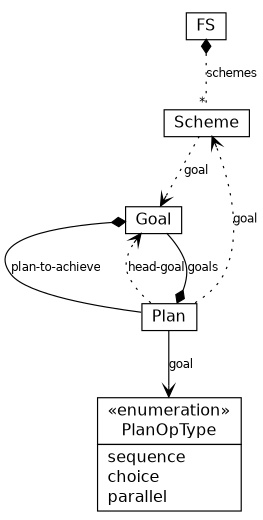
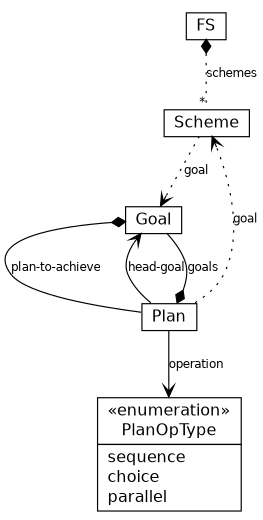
edge "Plan" -> "Goal": style dotted -> solid
edge "Plan" -> "PlanOpType": label "goal" -> "operation"
